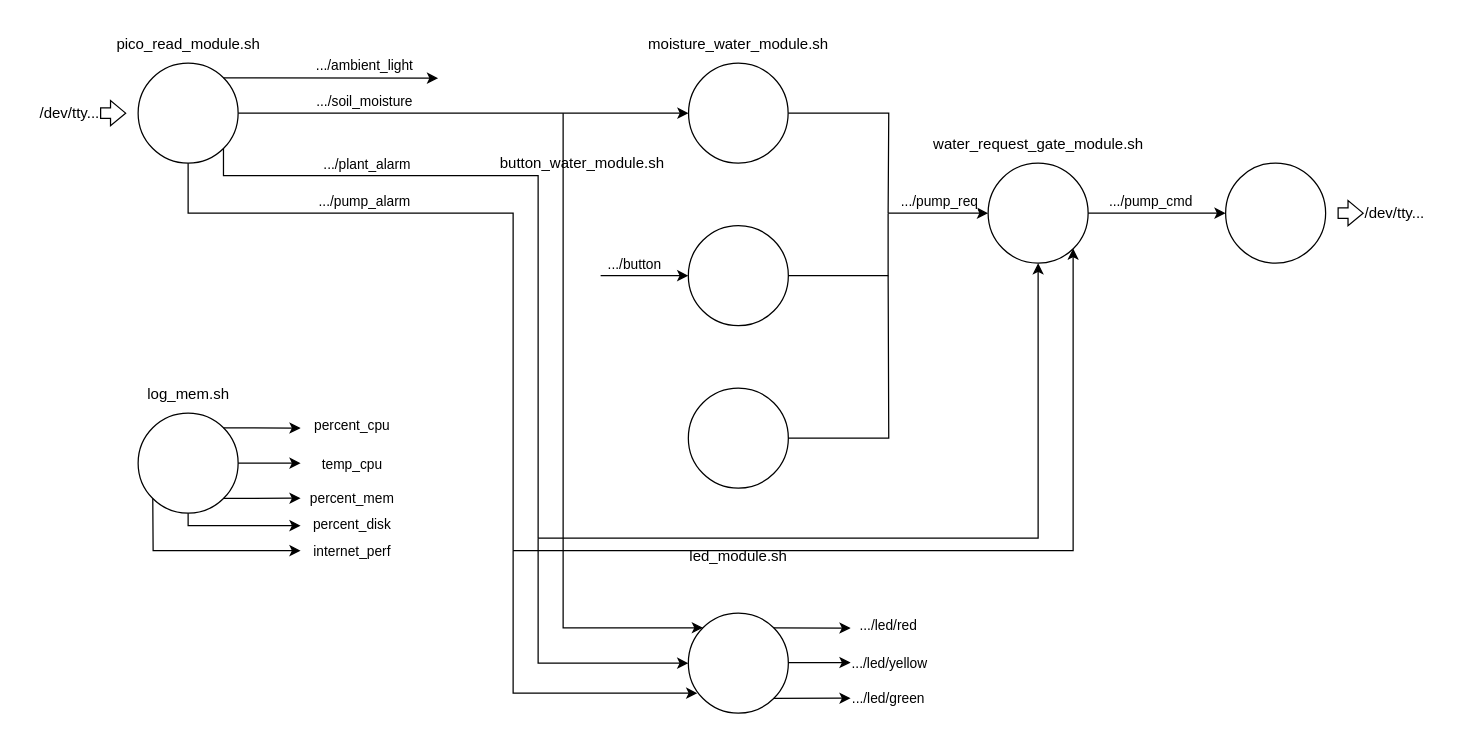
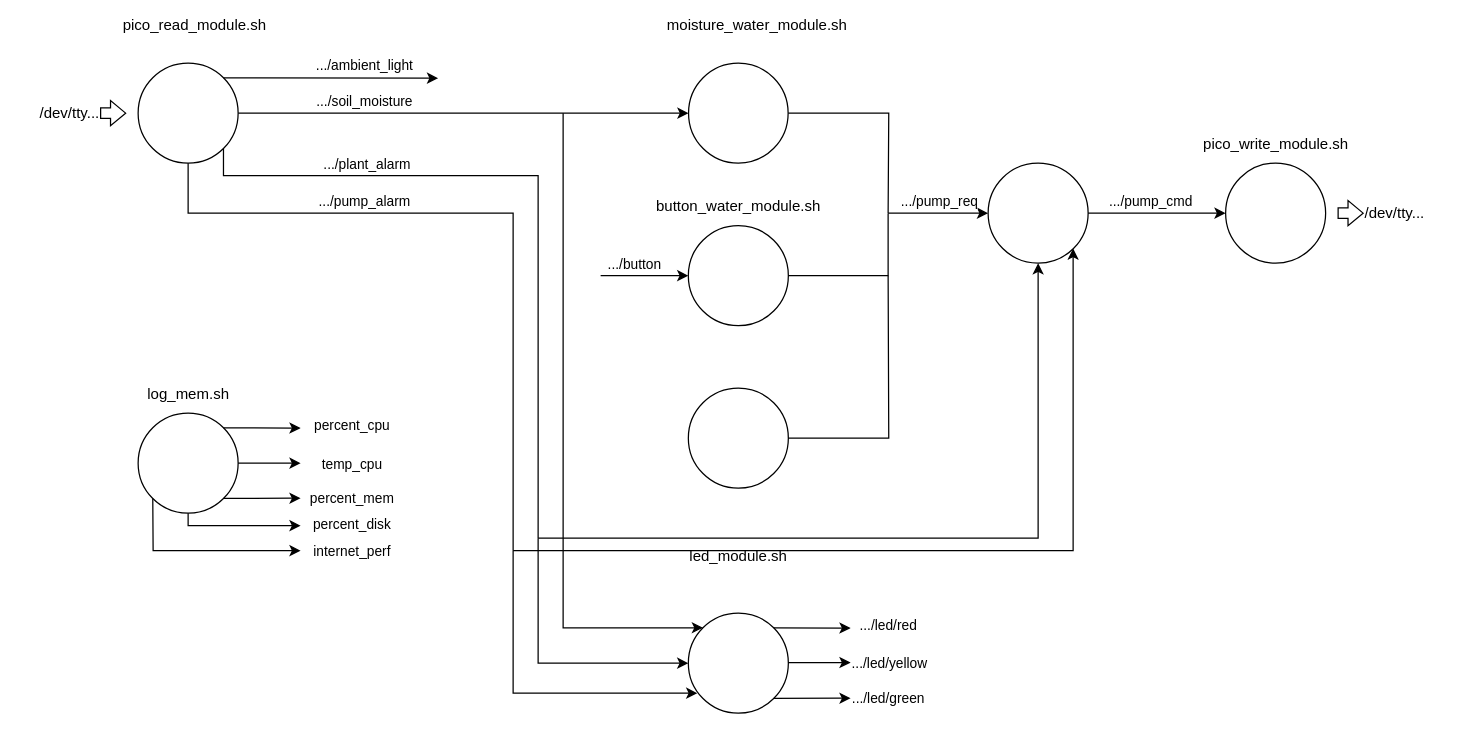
node "pico_read_module.sh": moved (188, 44) -> (194, 26)
node "moisture_water_module.sh": moved (738, 44) -> (757, 26)
node "water_request_gate_module.sh": removed
node "pico_write_module.sh": added
node "button_water_module.sh": moved (582, 163) -> (738, 207)
